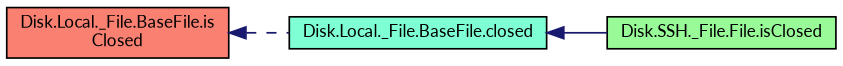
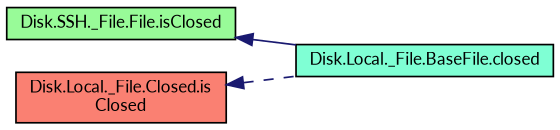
node "Disk.Local._File.BaseFile.is Closed": label "Disk.Local._File.BaseFile.is Closed" -> "Disk.Local._File.Closed.is Closed"
edge "Disk.SSH._File.File.isClosed" -> "Disk.Local._File.BaseFile.closed": reversed
